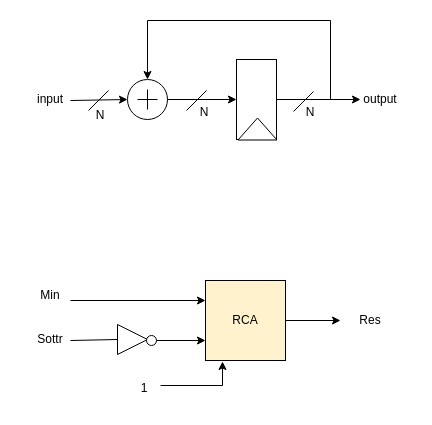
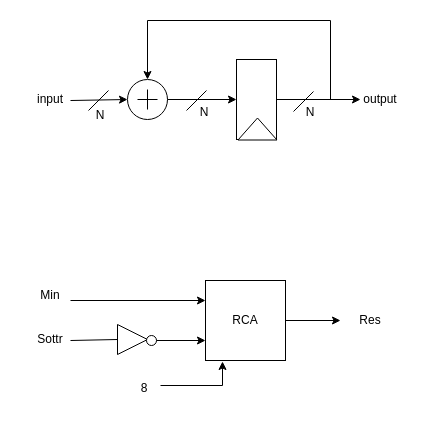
node "RCA": fillcolor #fff2cc -> #ffffff
node "1": label "1" -> "8"
